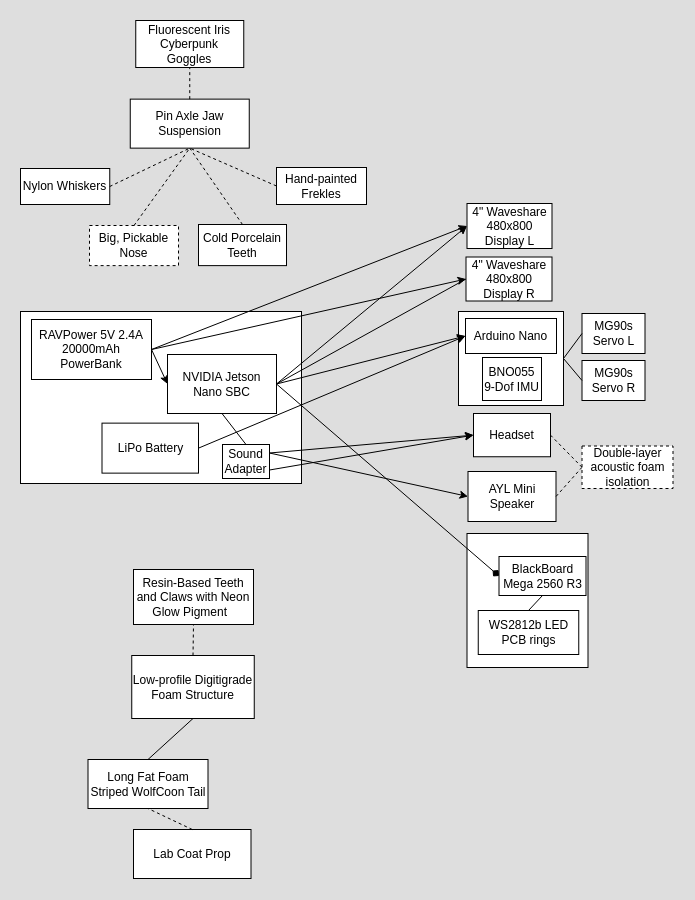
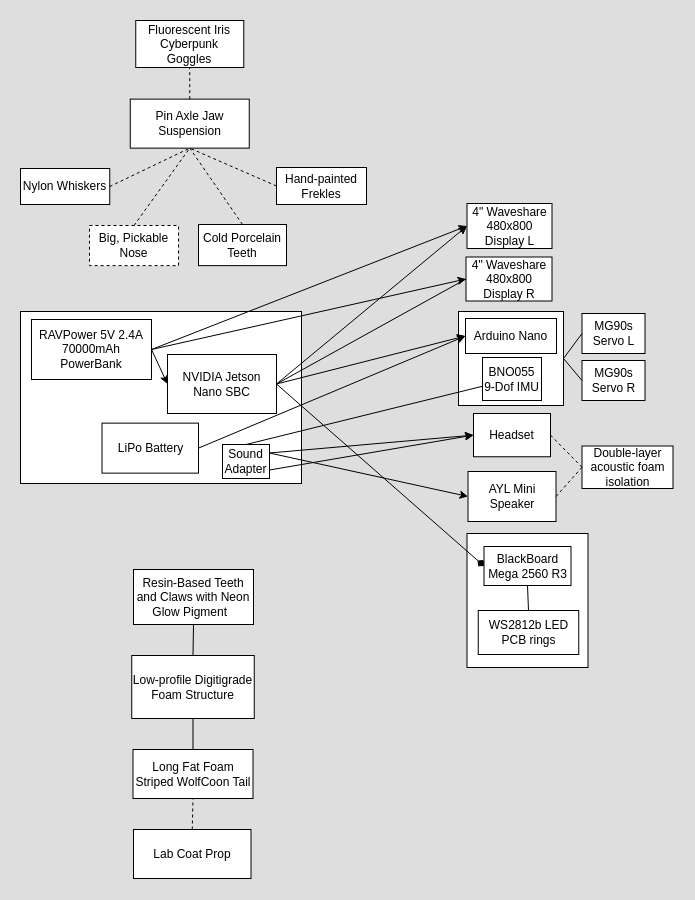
node "RAVPower 5V 2.4A 20000mAh PowerBank": label "RAVPower 5V 2.4A 20000mAh PowerBank" -> "RAVPower 5V 2.4A 70000mAh PowerBank"
edge "NVIDIA Jetson Nano SBC" -- "Sound Adapter": now "BNO055 9-Dof IMU" -- "Sound Adapter"
node "Double-layer acoustic foam isolation": style dashed -> solid
node "BlackBoard Mega 2560 R3": moved (543, 576) -> (528, 566)
edge "Resin-Based Teeth and Claws with Neon Glow Pigment" -- "Low-profile Digitigrade Foam Structure": style dashed -> solid
node "Long Fat Foam Striped WolfCoon Tail": moved (148, 784) -> (193, 774)
